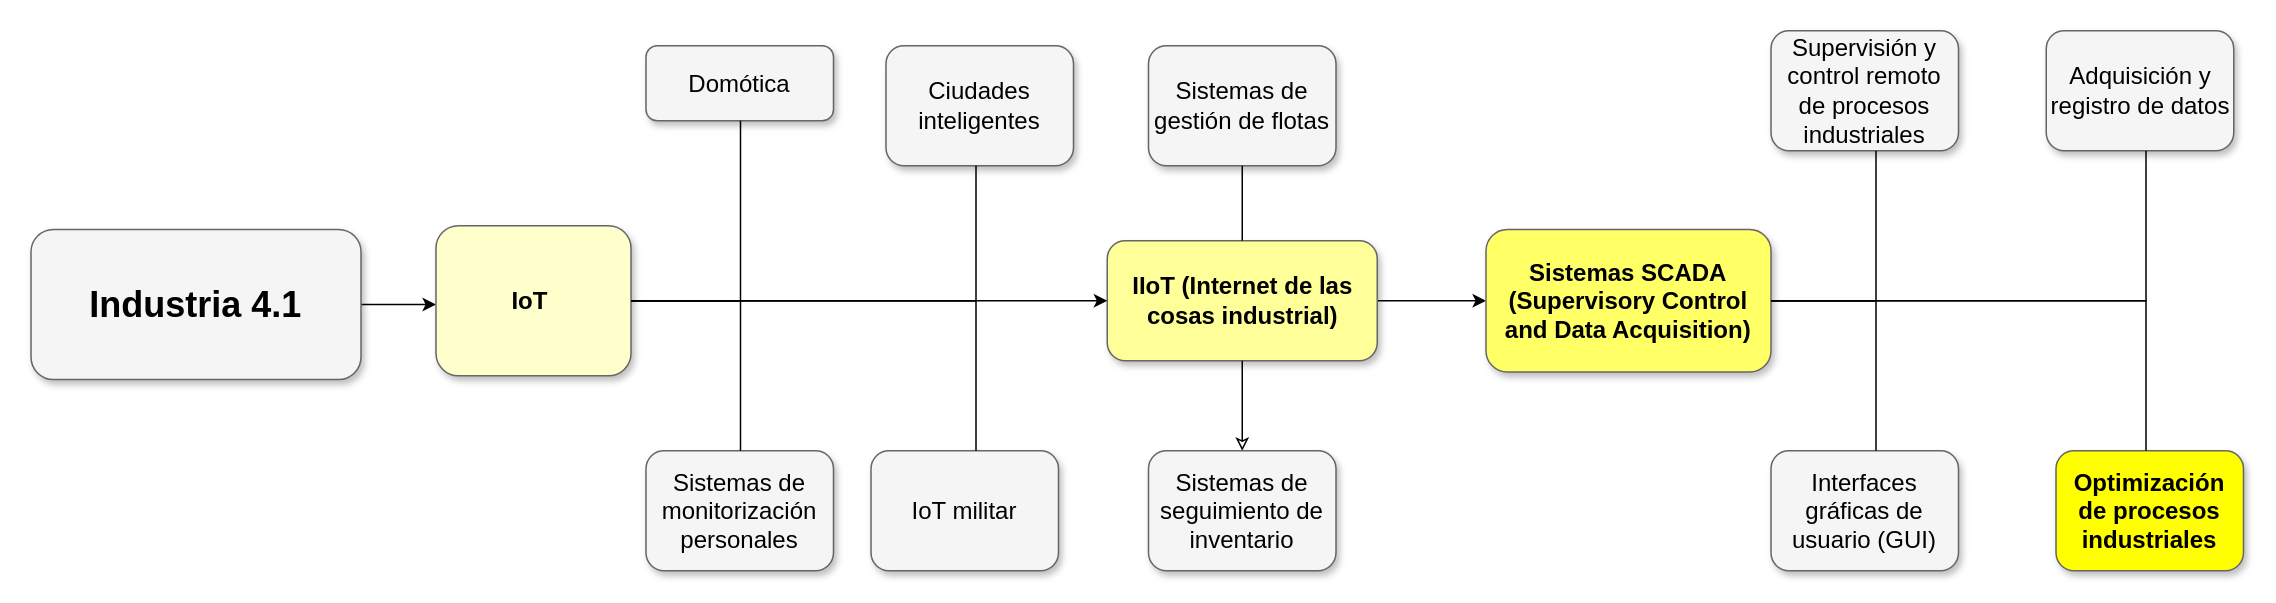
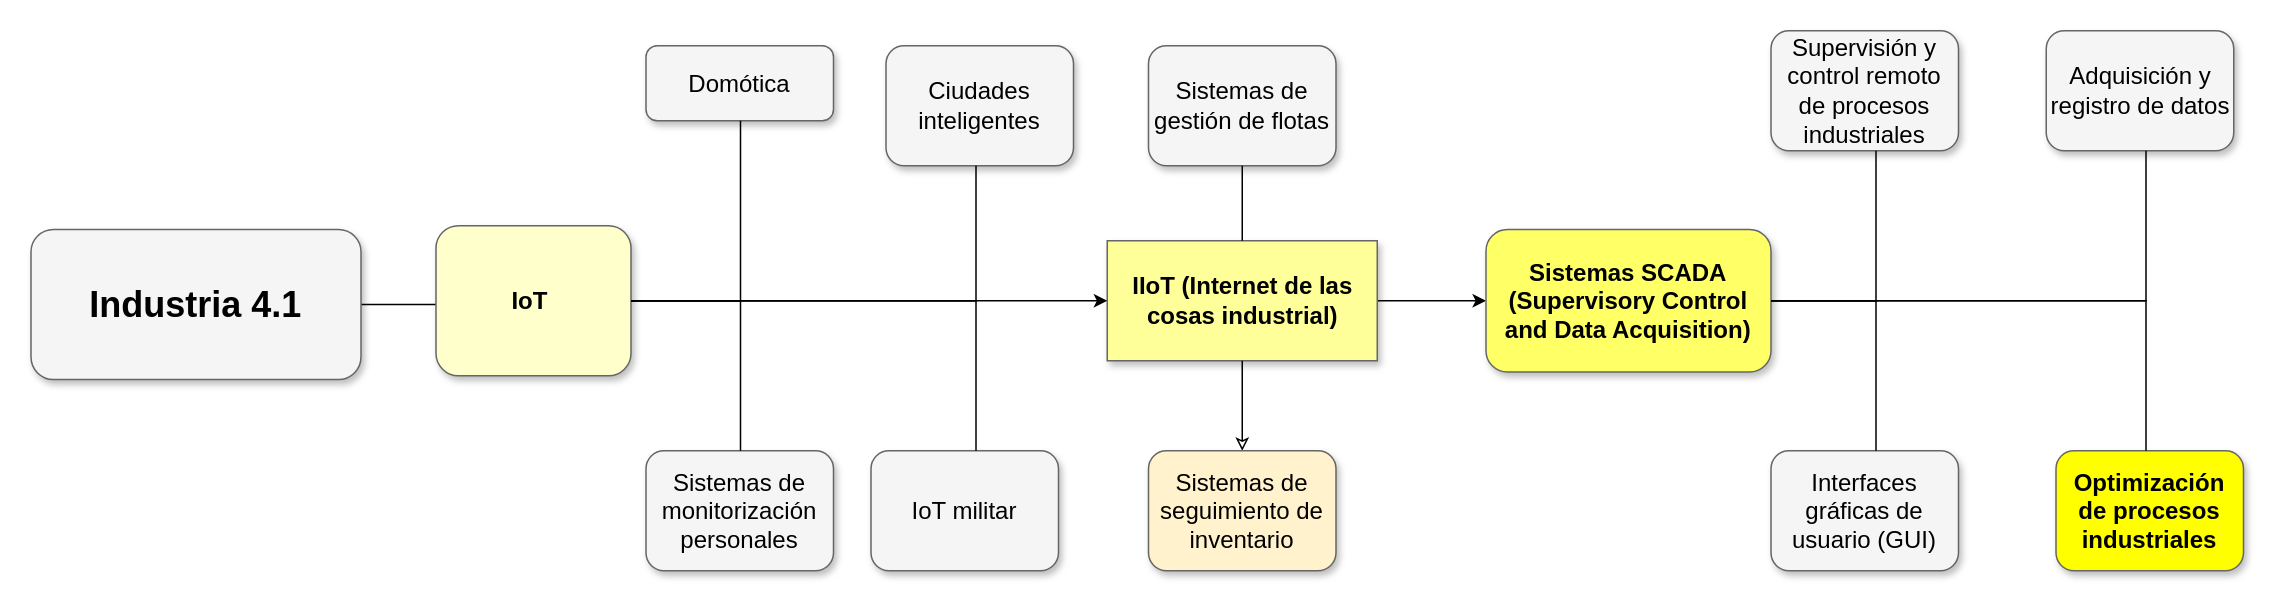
node "IIoT (Internet de las cosas industrial)": shape rounded rectangle -> rectangle
edge "Industria 4.1" -> "IoT": arrowhead classic -> none
node "Sistemas de seguimiento de inventario": fillcolor #f5f5f5 -> #fff2cc
